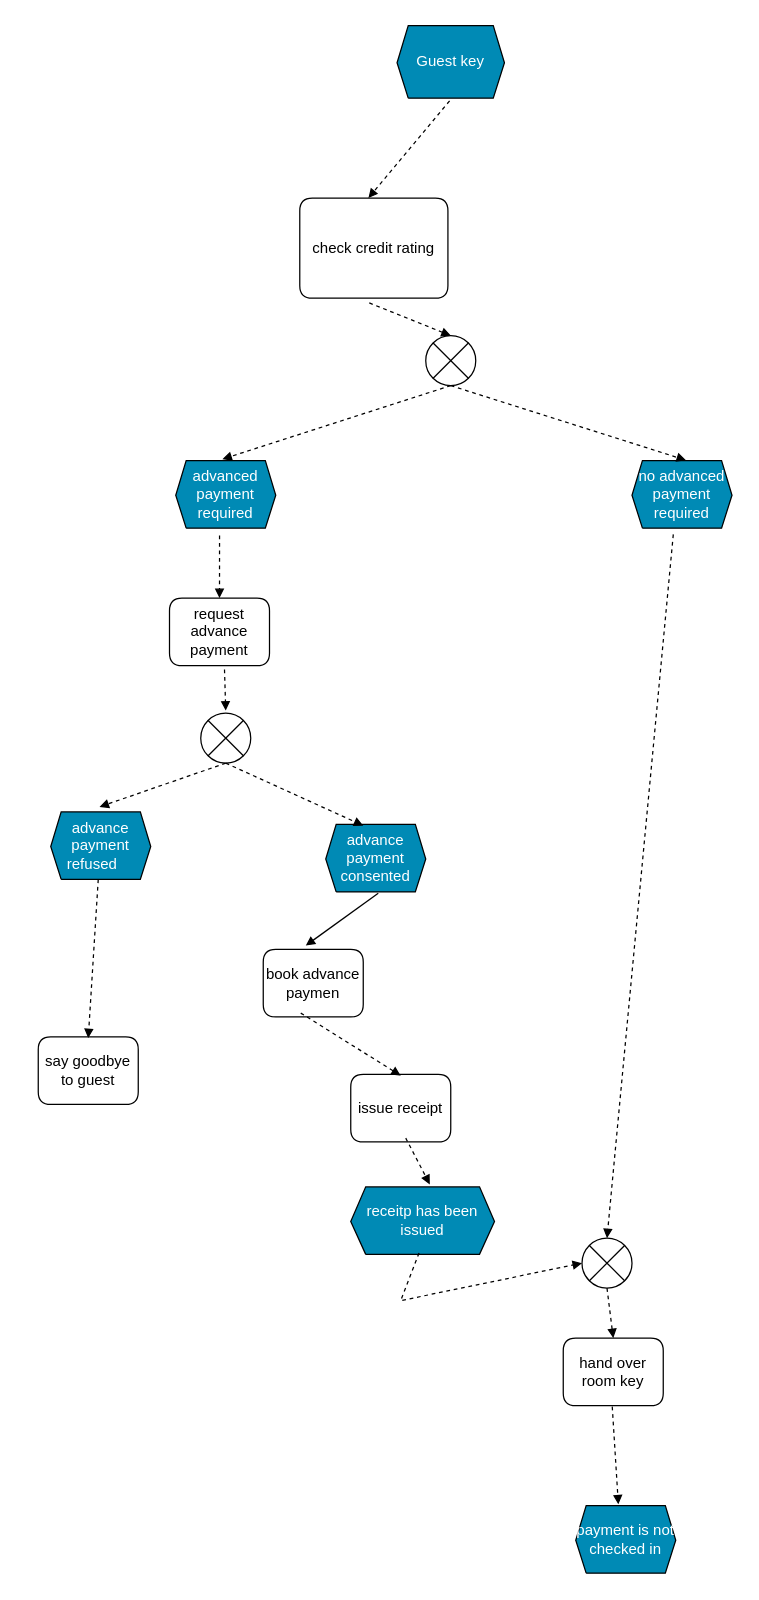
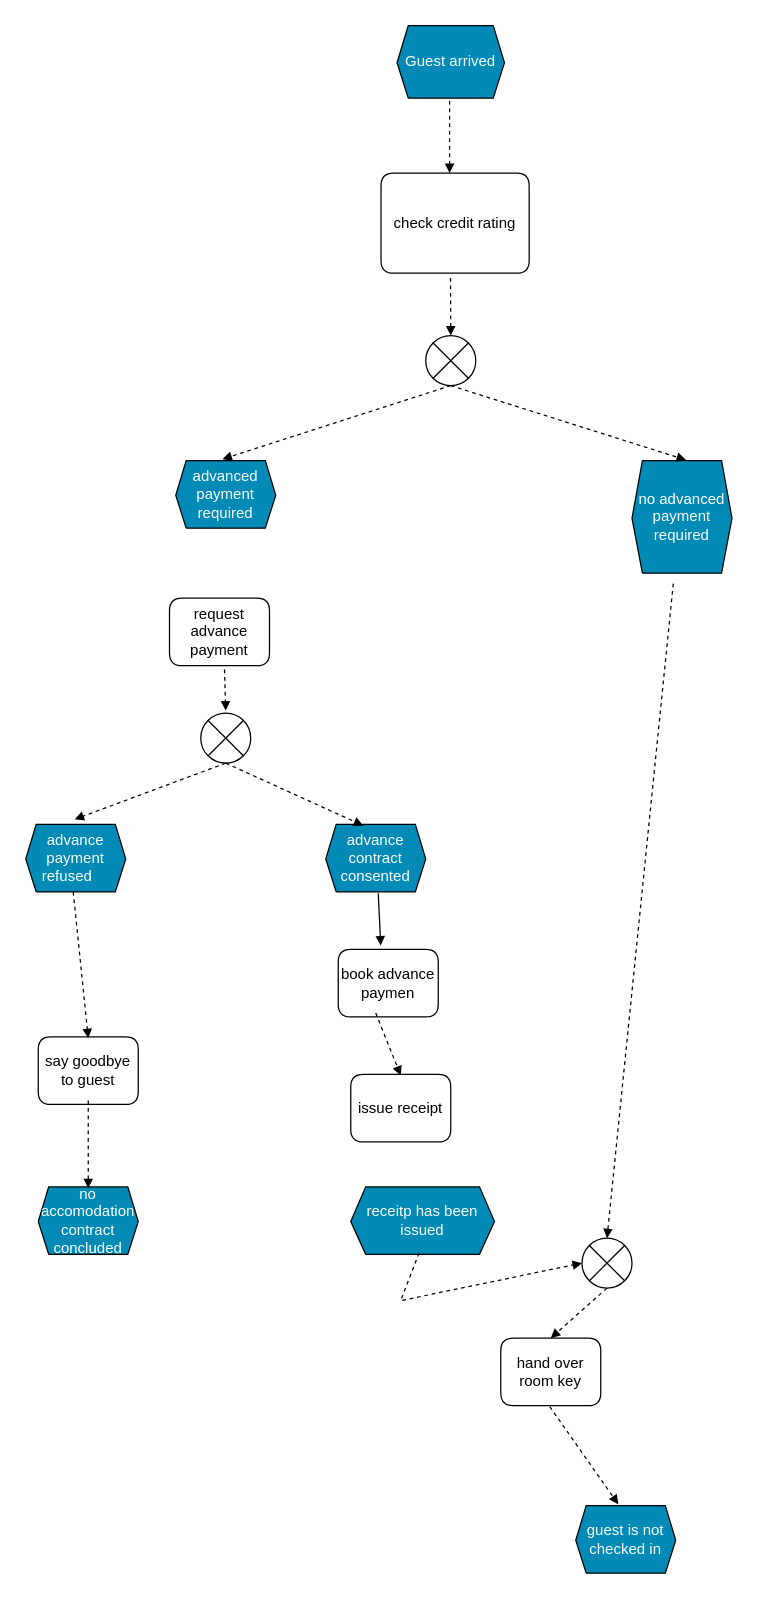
node "Guest key": label "Guest key" -> "Guest arrived"
node "check credit rating": moved (374, 248) -> (455, 223)
node "no advanced payment required": size 100x68 -> 100x113
edge "advanced payment required" -> "request advance payment": removed
node "advance payment refused": moved (101, 846) -> (76, 858)
node "advance payment consented": label "advance payment consented" -> "advance contract consented"
node "book advance paymen": moved (313, 983) -> (388, 983)
edge "say goodbye to guest" -> "no accomodation contract concluded": added
edge "issue receipt" -> "receitp has been issued": removed
node "no accomodation contract concluded": added
node "hand over room key": moved (613, 1372) -> (551, 1372)
node "payment is not checked in": label "payment is not checked in" -> "guest is not checked in"
